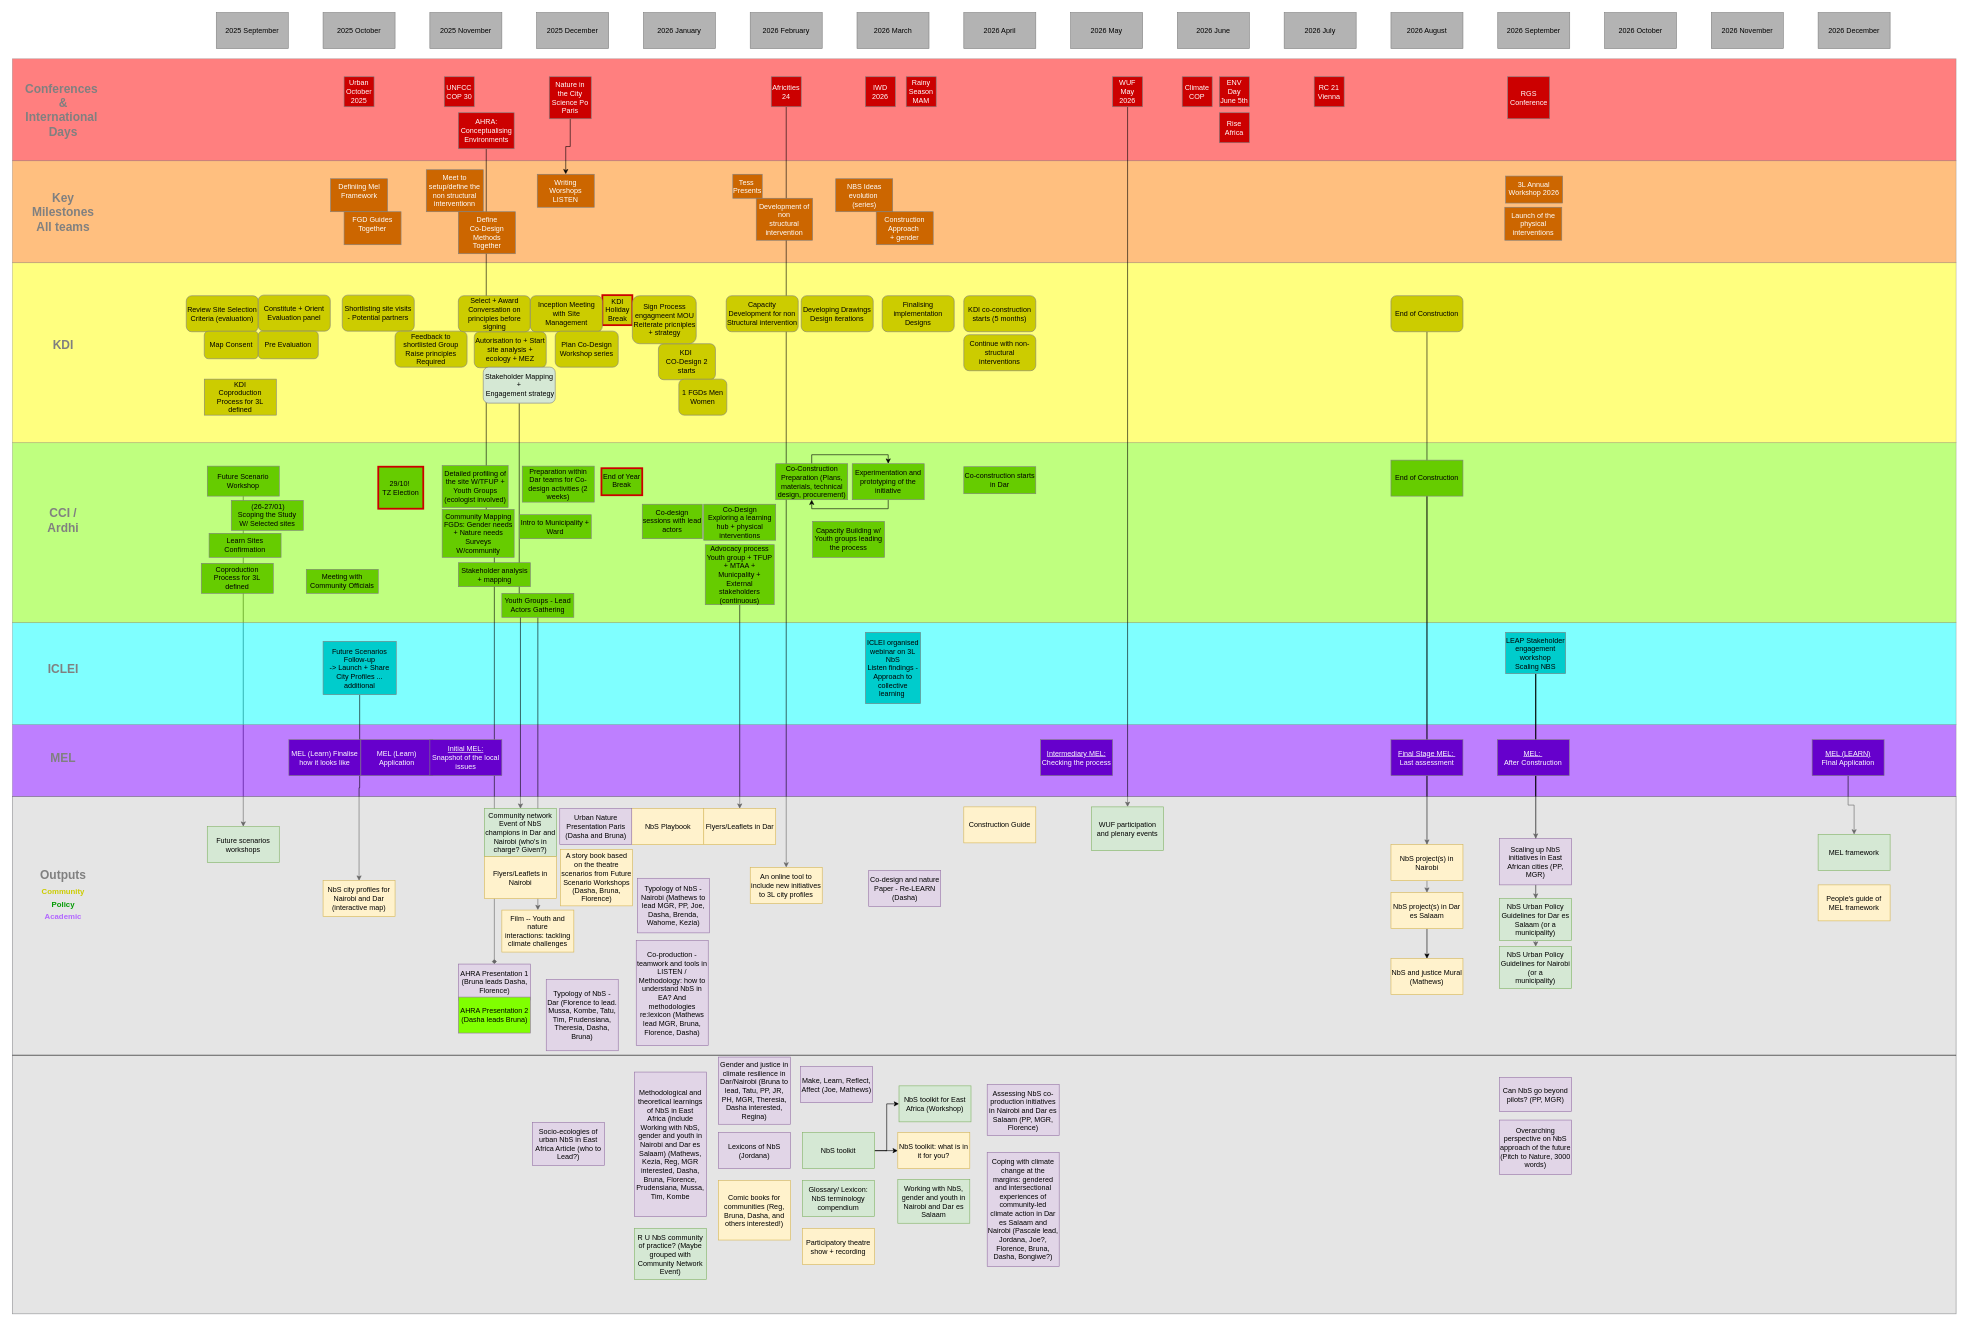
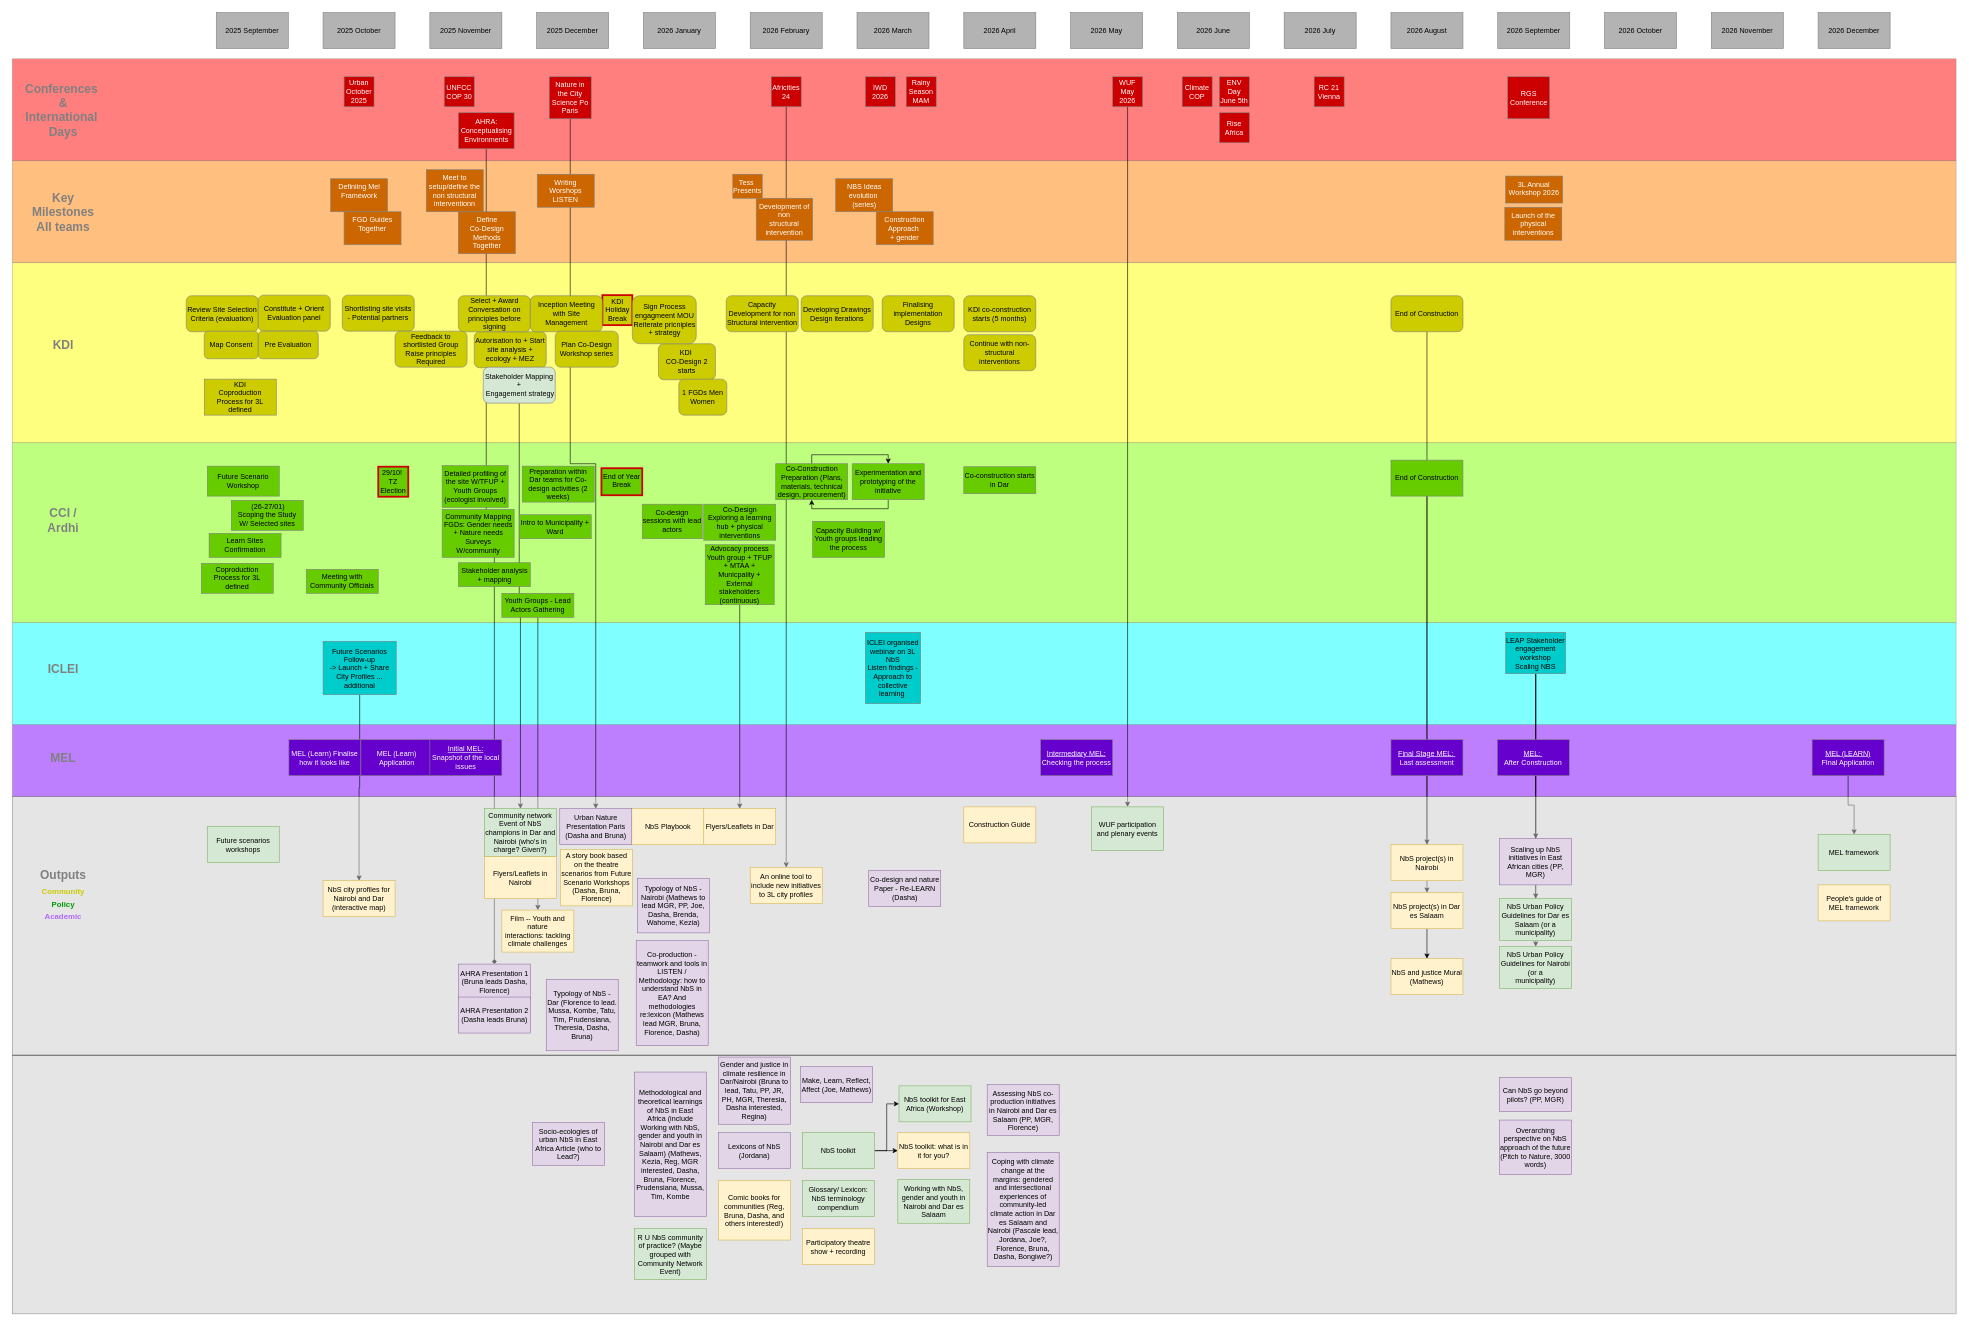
edge "Nature in the City Science Po Paris" -> "Writing Worshops LISTEN": now "Nature in the City Science Po Paris" -> "Urban Nature Presentation Paris (Dasha and Bruna)"
node "29/10! TZ Election": size 45x42 -> 30x30
edge "Future Scenario Workshop" -> "Future scenarios workshops": removed
node "AHRA Presentation 2 (Dasha leads Bruna)": fillcolor #80ff00 -> #e1d5e7
